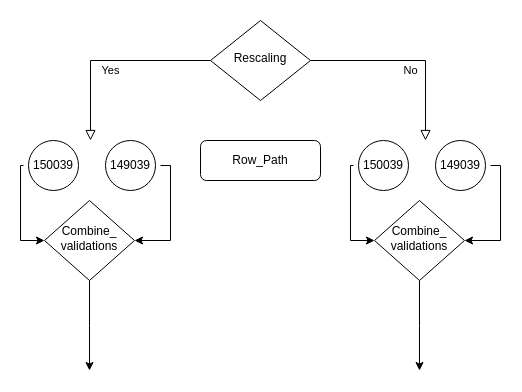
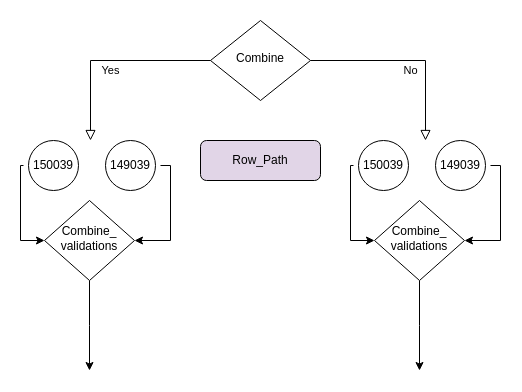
node "Rescaling": label "Rescaling" -> "Combine"
node "Row_Path": fillcolor #ffffff -> #e1d5e7
